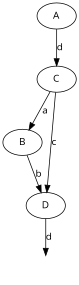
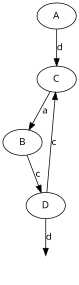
edge "C" -> "D": reversed
edge "B" -> "D": label "b" -> "c"
